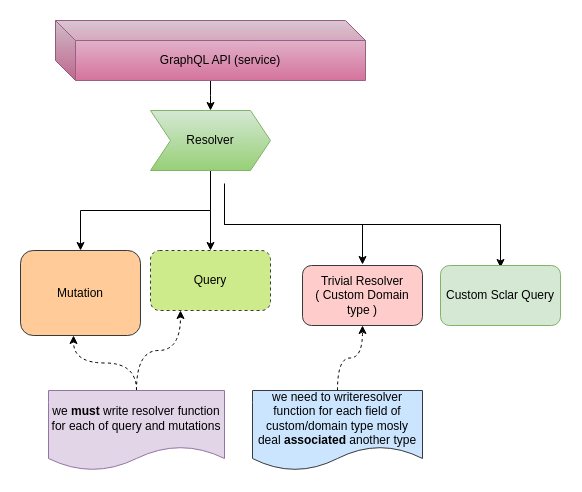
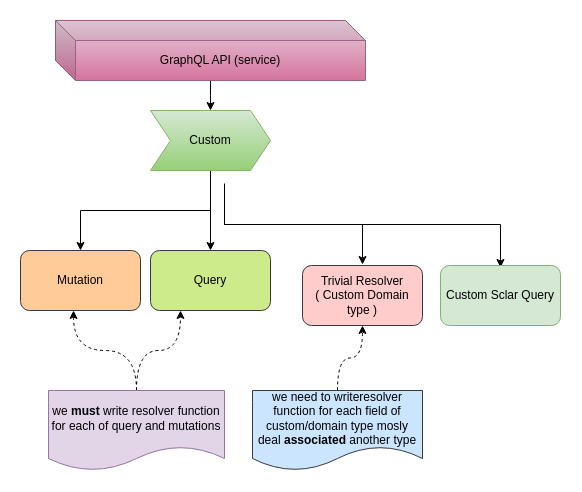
node "Resolver": label "Resolver" -> "Custom"
node "Query": style dashed -> solid
node "Mutation": size 120x85 -> 120x60
